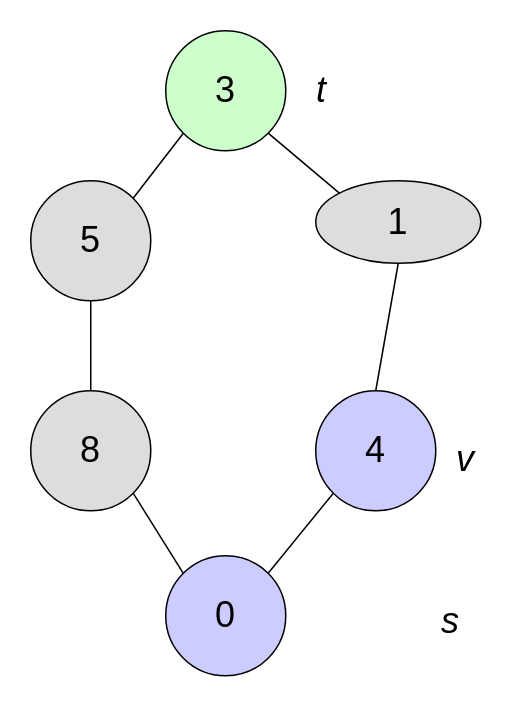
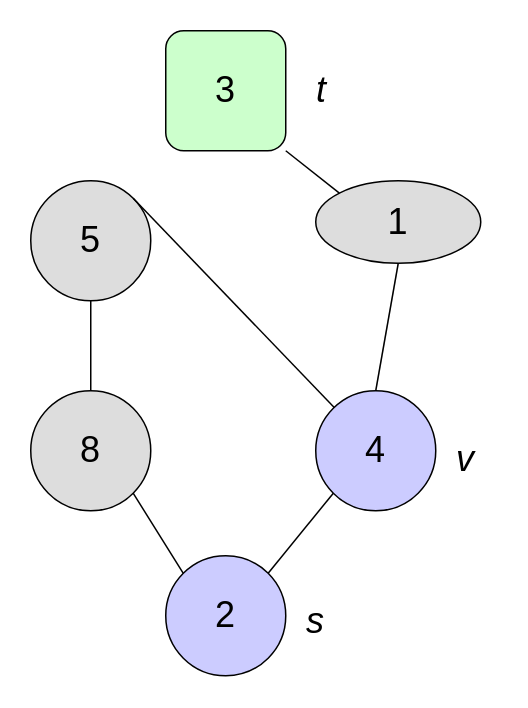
node "3": shape ellipse -> rounded rectangle
edge "3" -- "5": now "4" -- "5"
node "0": label "0" -> "2"
node "s": moved (451, 622) -> (316, 622)
